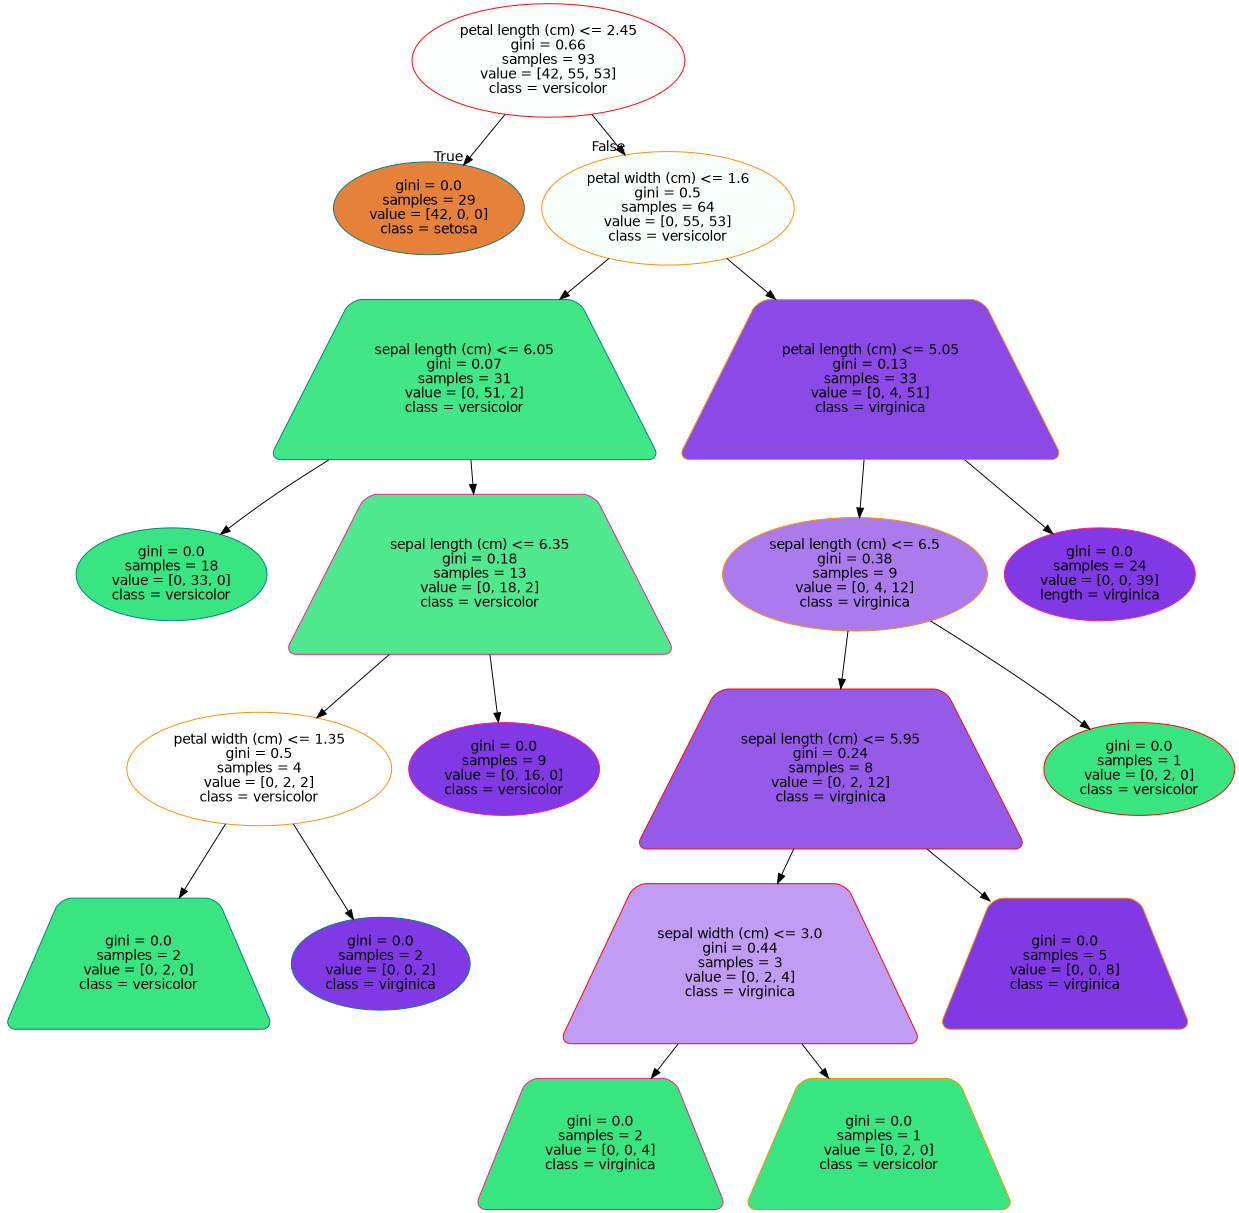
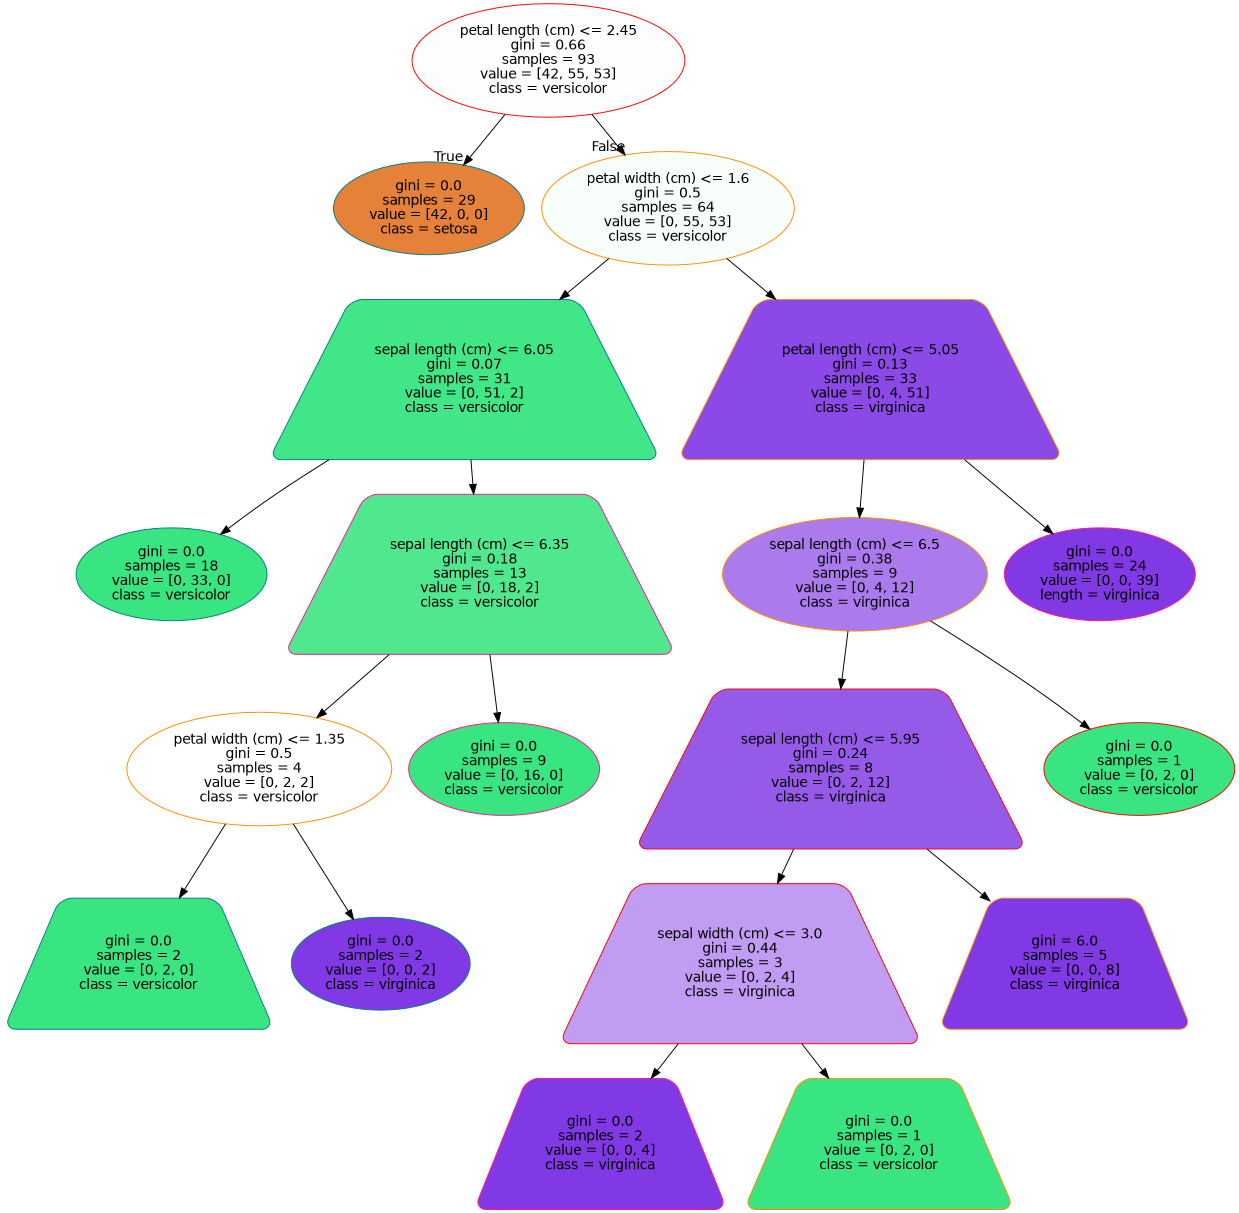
node "gini = 0.0 samples = 9 value = [0, 16, 0] class = versicolor": fillcolor #8139e5 -> #39e581
node "gini = 0.0 samples = 5 value = [0, 0, 8] class = virginica": label "gini = 0.0 samples = 5 value = [0, 0, 8] class = virginica" -> "gini = 6.0 samples = 5 value = [0, 0, 8] class = virginica"
node "gini = 0.0 samples = 2 value = [0, 0, 4] class = virginica": fillcolor #39e581 -> #8139e5
